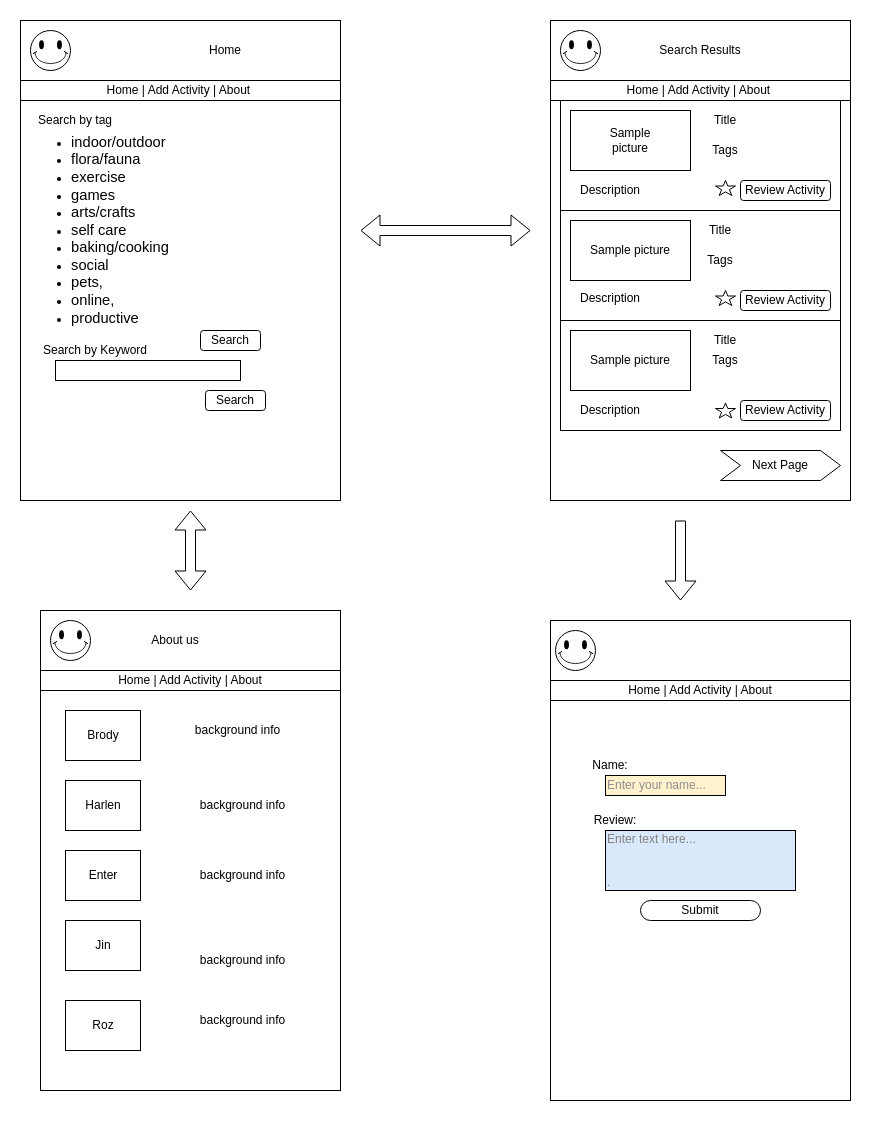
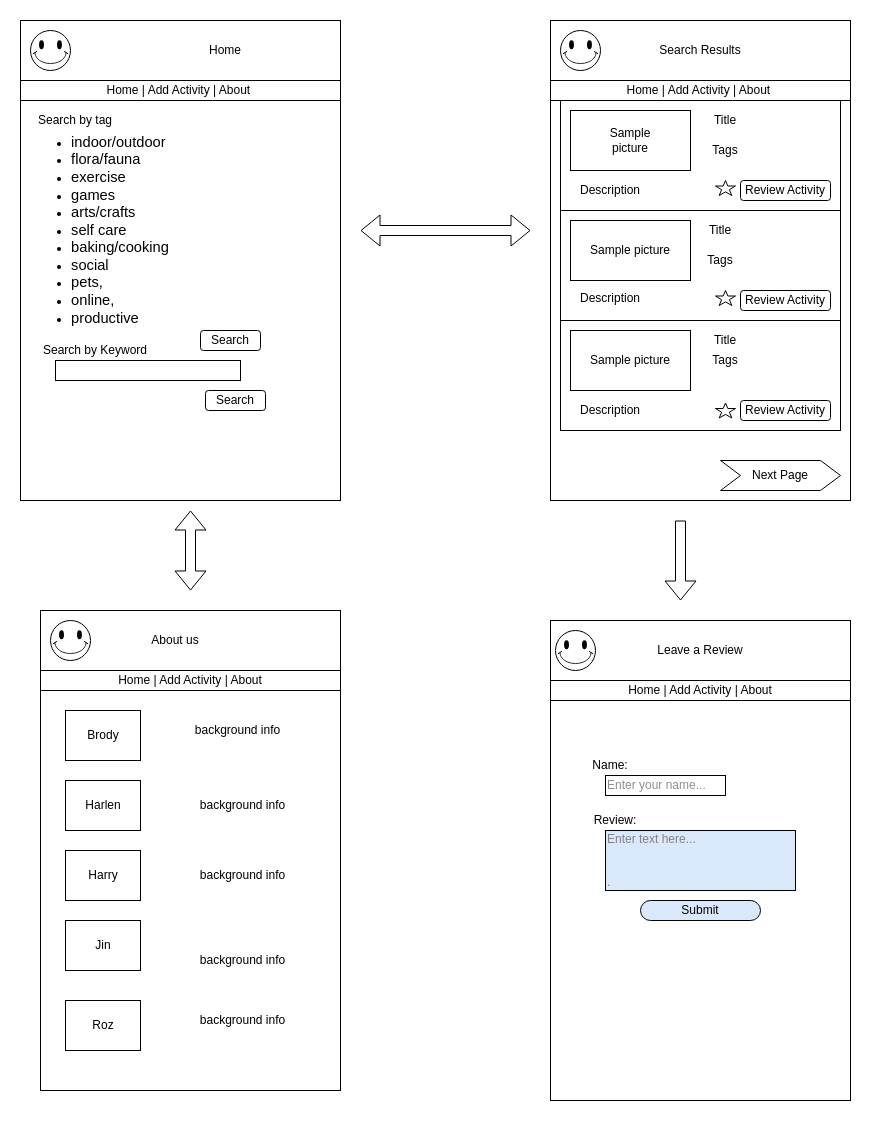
node "Next Page": moved (781, 466) -> (781, 476)
node "Leave a Review": added
node "Enter your name...": fillcolor #fff2cc -> #ffffff
node "Enter": label "Enter" -> "Harry"
node "Submit": fillcolor #ffffff -> #dae8fc
